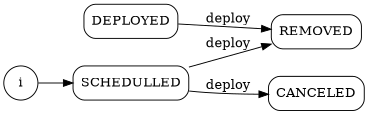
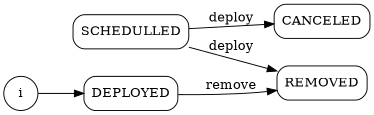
edge "DEPLOYED" -> "REMOVED": label "deploy" -> "remove"
edge "i" -> "SCHEDULLED": now "i" -> "DEPLOYED"
